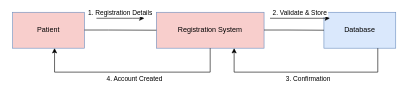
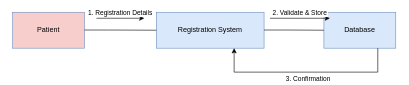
node "Registration System": fillcolor #f8cecc -> #dae8fc
edge "Registration System" -> "Patient": removed, label "4. Account Created"
